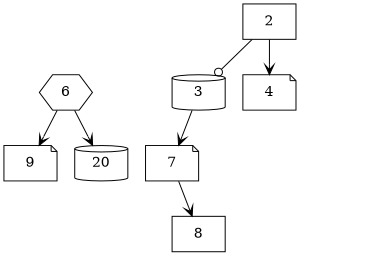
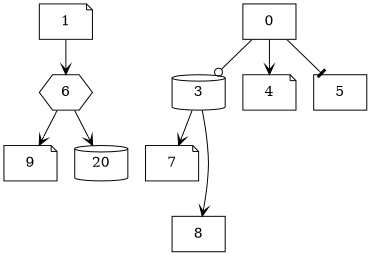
node "1": added
node "2": label "2" -> "0"
node "5": added
edge "7" -> "8": now "3" -> "8"
